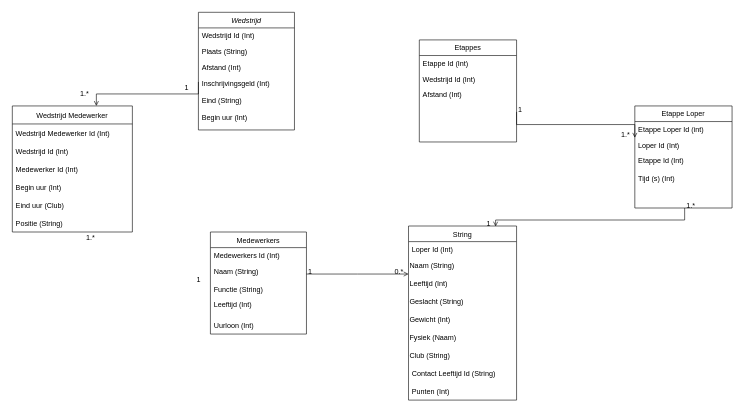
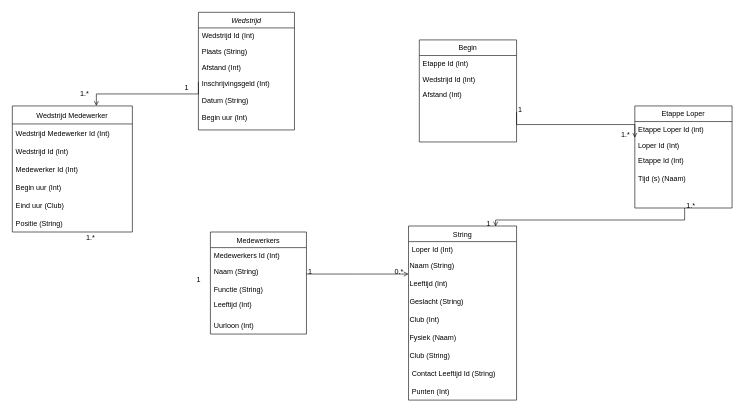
node "Etappes": label "Etappes" -> "Begin"
node "Eind (String)": label "Eind (String)" -> "Datum (String)"
node "Tijd (s) (Int)": label "Tijd (s) (Int)" -> "Tijd (s) (Naam)"
node "Gewicht (Int)": label "Gewicht (Int)" -> "Club (Int)"
